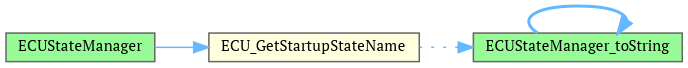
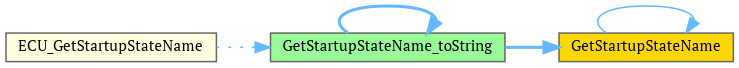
node "ECUStateManager": removed
node "ECUStateManager_toString": label "ECUStateManager_toString" -> "GetStartupStateName_toString"
node "GetStartupStateName": added
